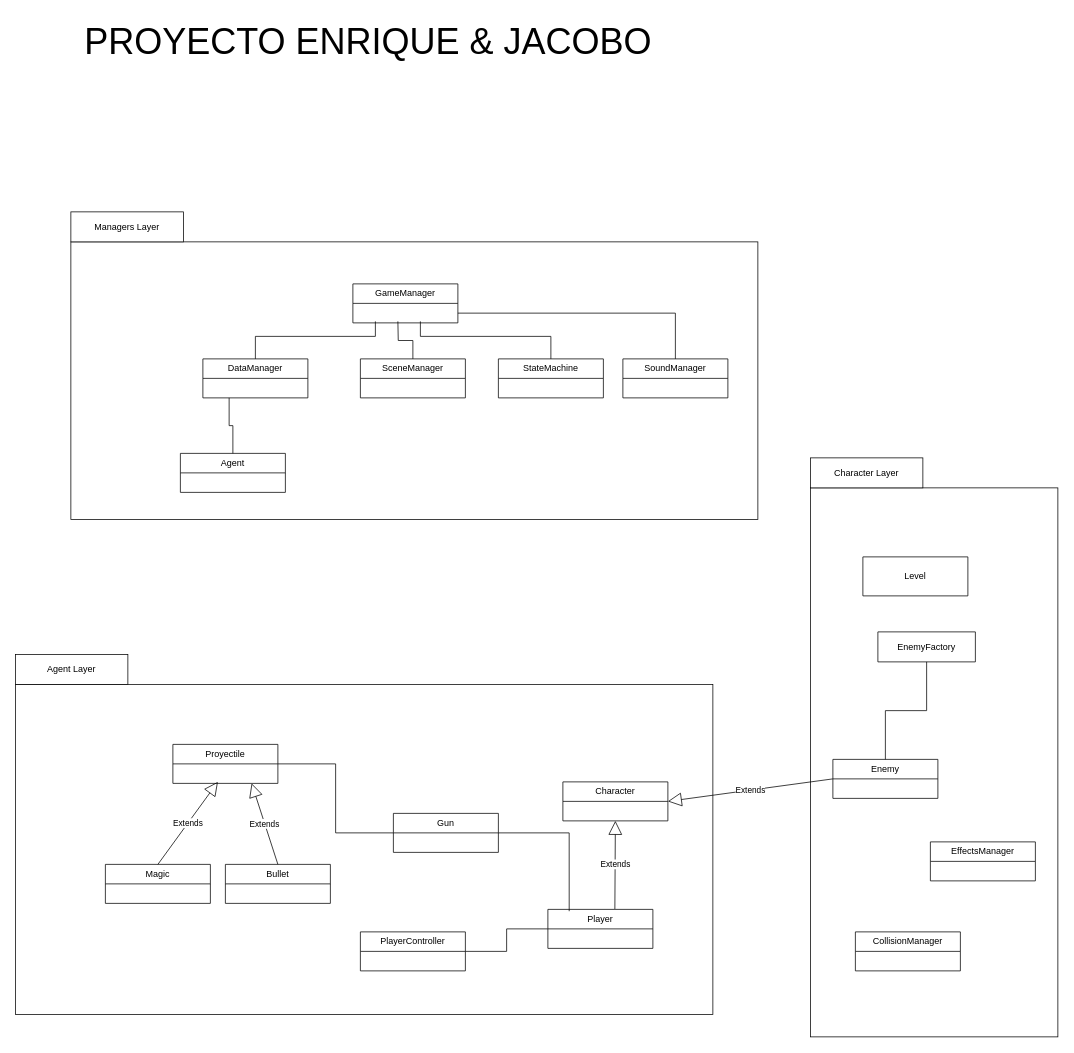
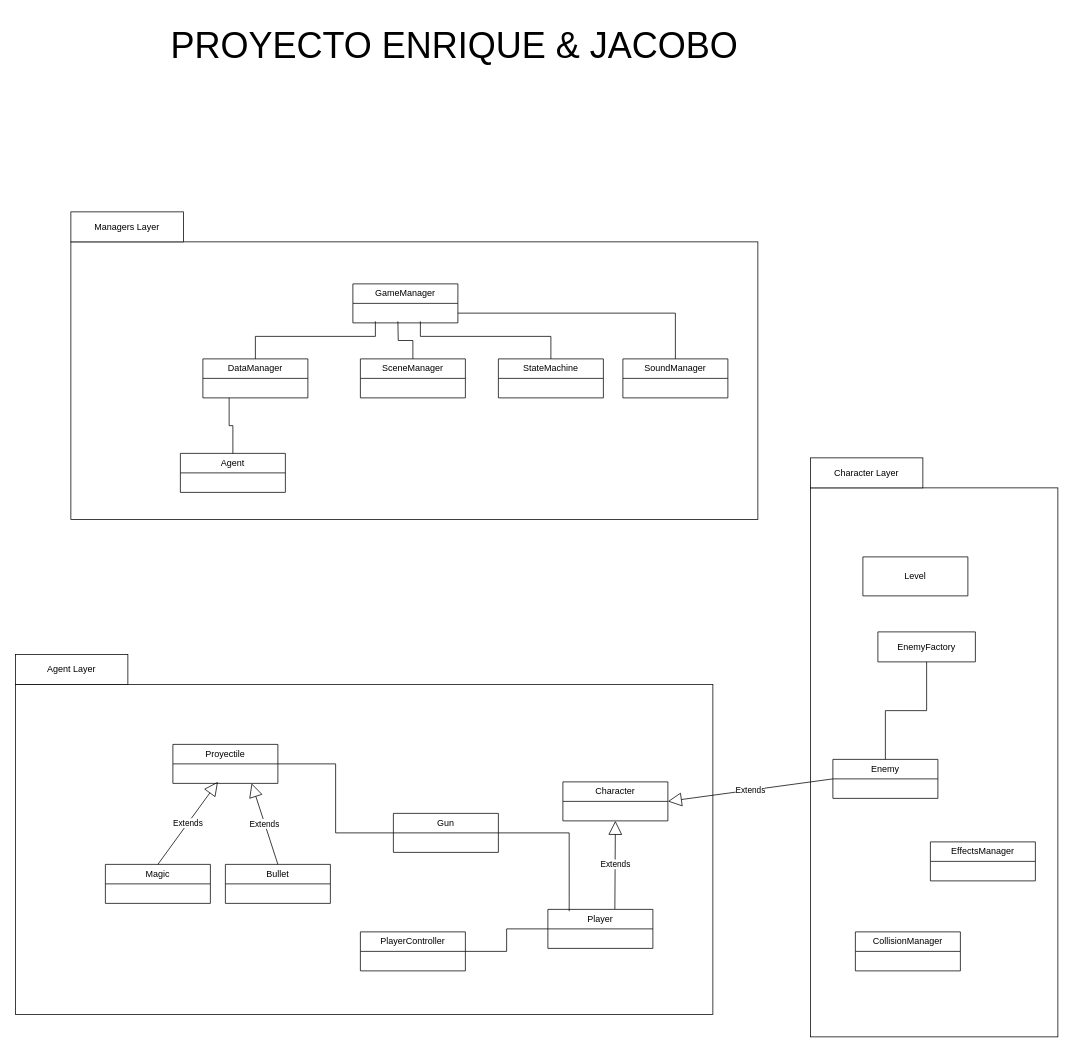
node "PROYECTO ENRIQUE & JACOBO": moved (368, 42) -> (454, 45)
